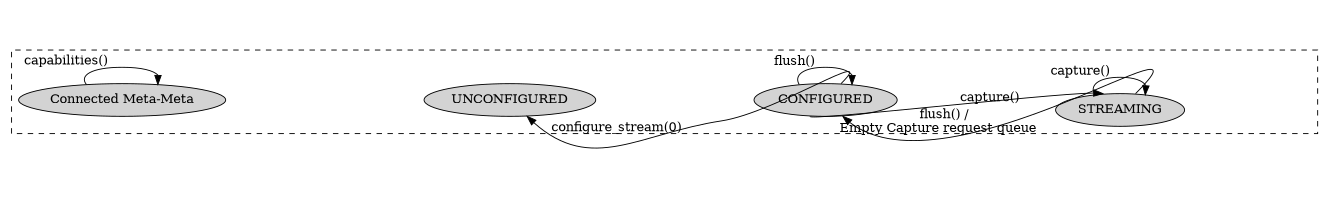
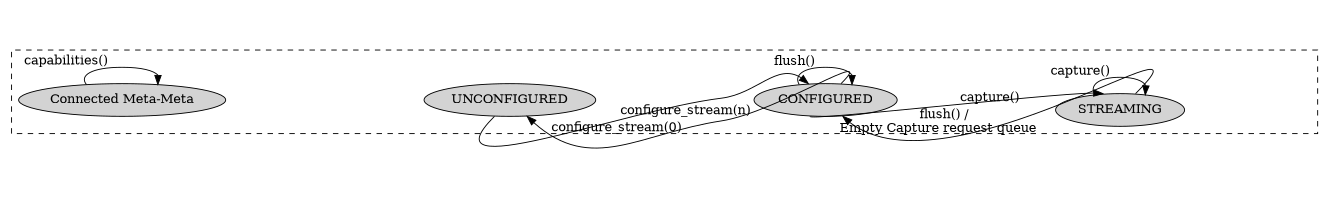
edge "UNCONFIGURED" -> "CONFIGURED": added, label "configure_stream(n)"
